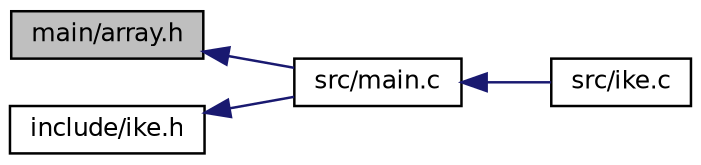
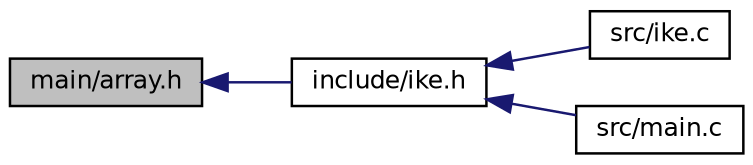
edge "src/main.c" -> "main/array.h": now "include/ike.h" -> "main/array.h"
edge "src/ike.c" -> "src/main.c": now "src/ike.c" -> "include/ike.h"
